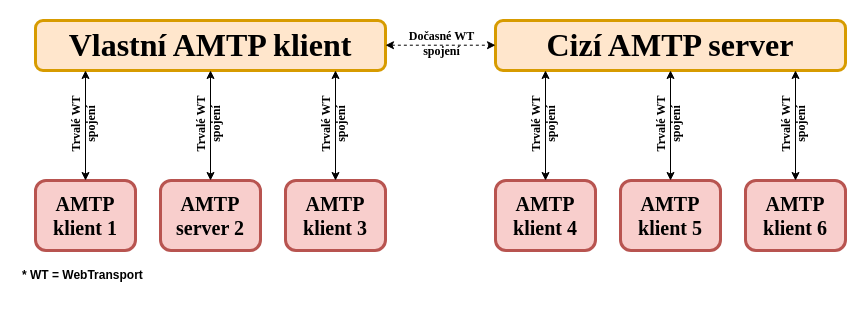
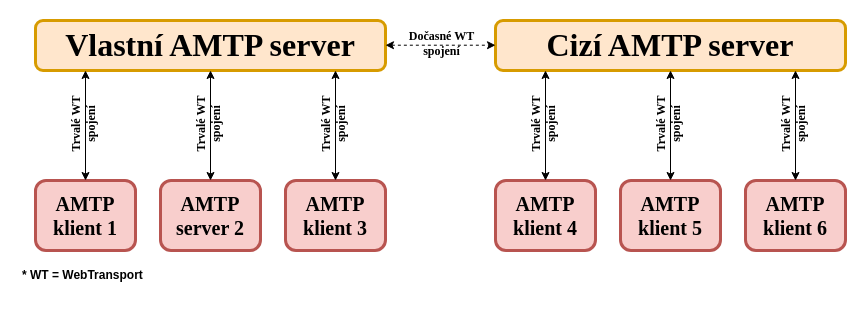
node "Vlastní AMTP klient": label "Vlastní AMTP klient" -> "Vlastní AMTP server"
